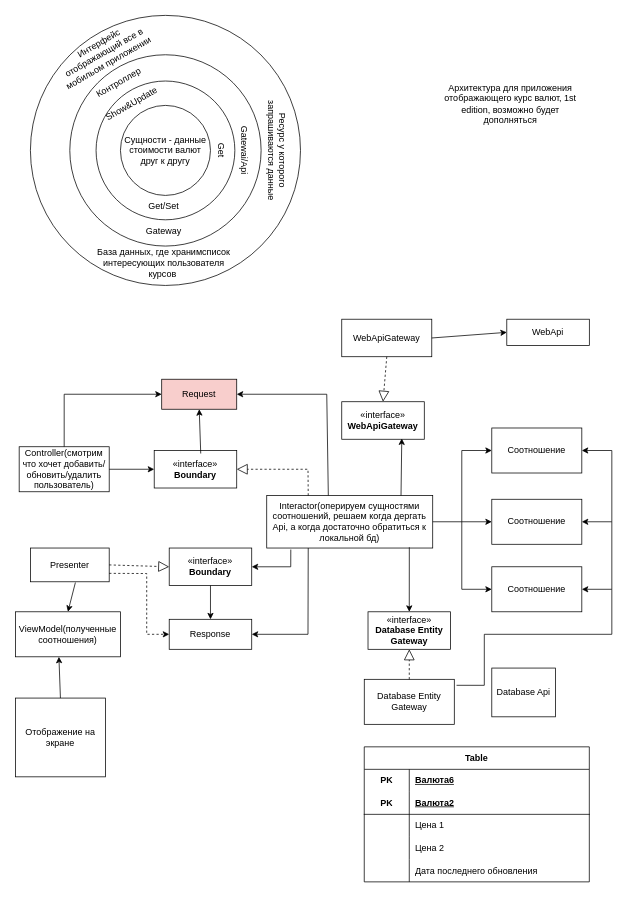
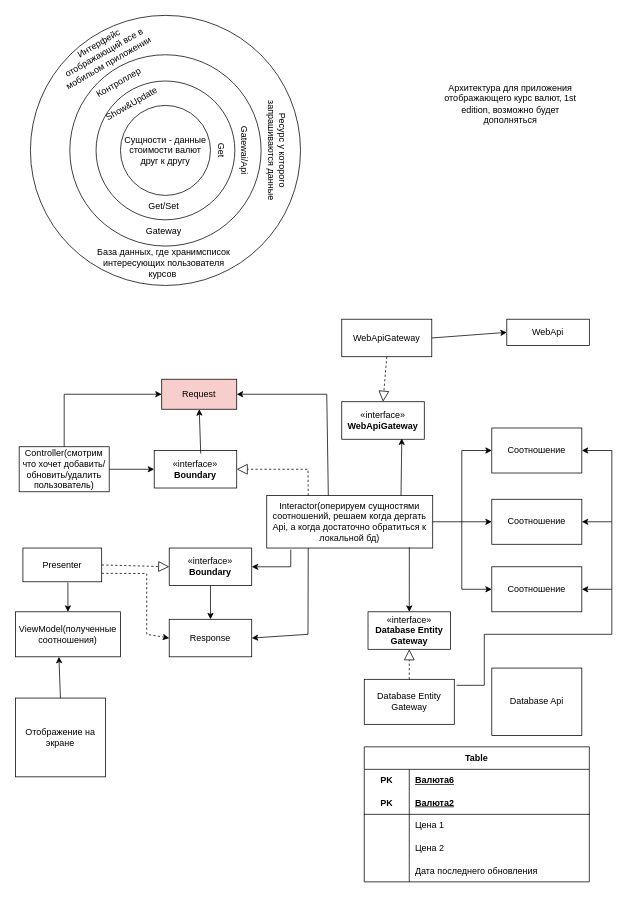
node "Presenter": moved (70, 565) -> (62, 565)
node "Response": size 83x30 -> 83x38
node "Database Api": size 64x49 -> 90x68
